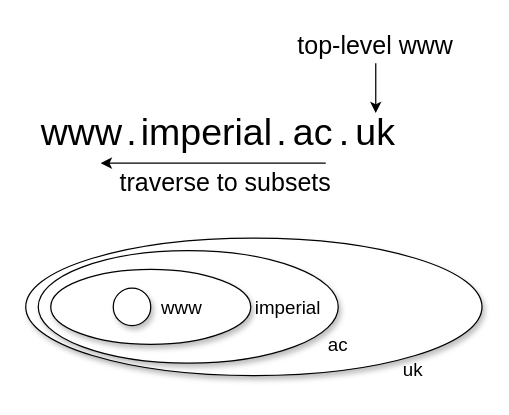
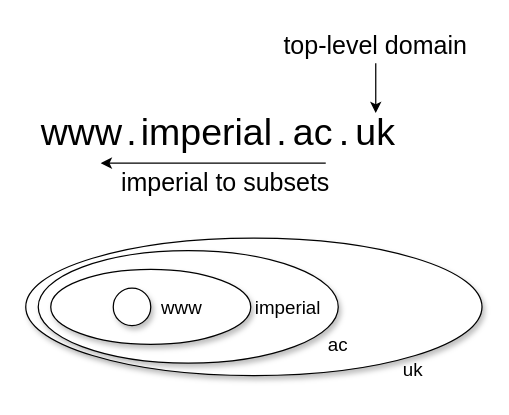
node "top-level www": label "top-level www" -> "top-level domain"
node "traverse to subsets": label "traverse to subsets" -> "imperial to subsets"
